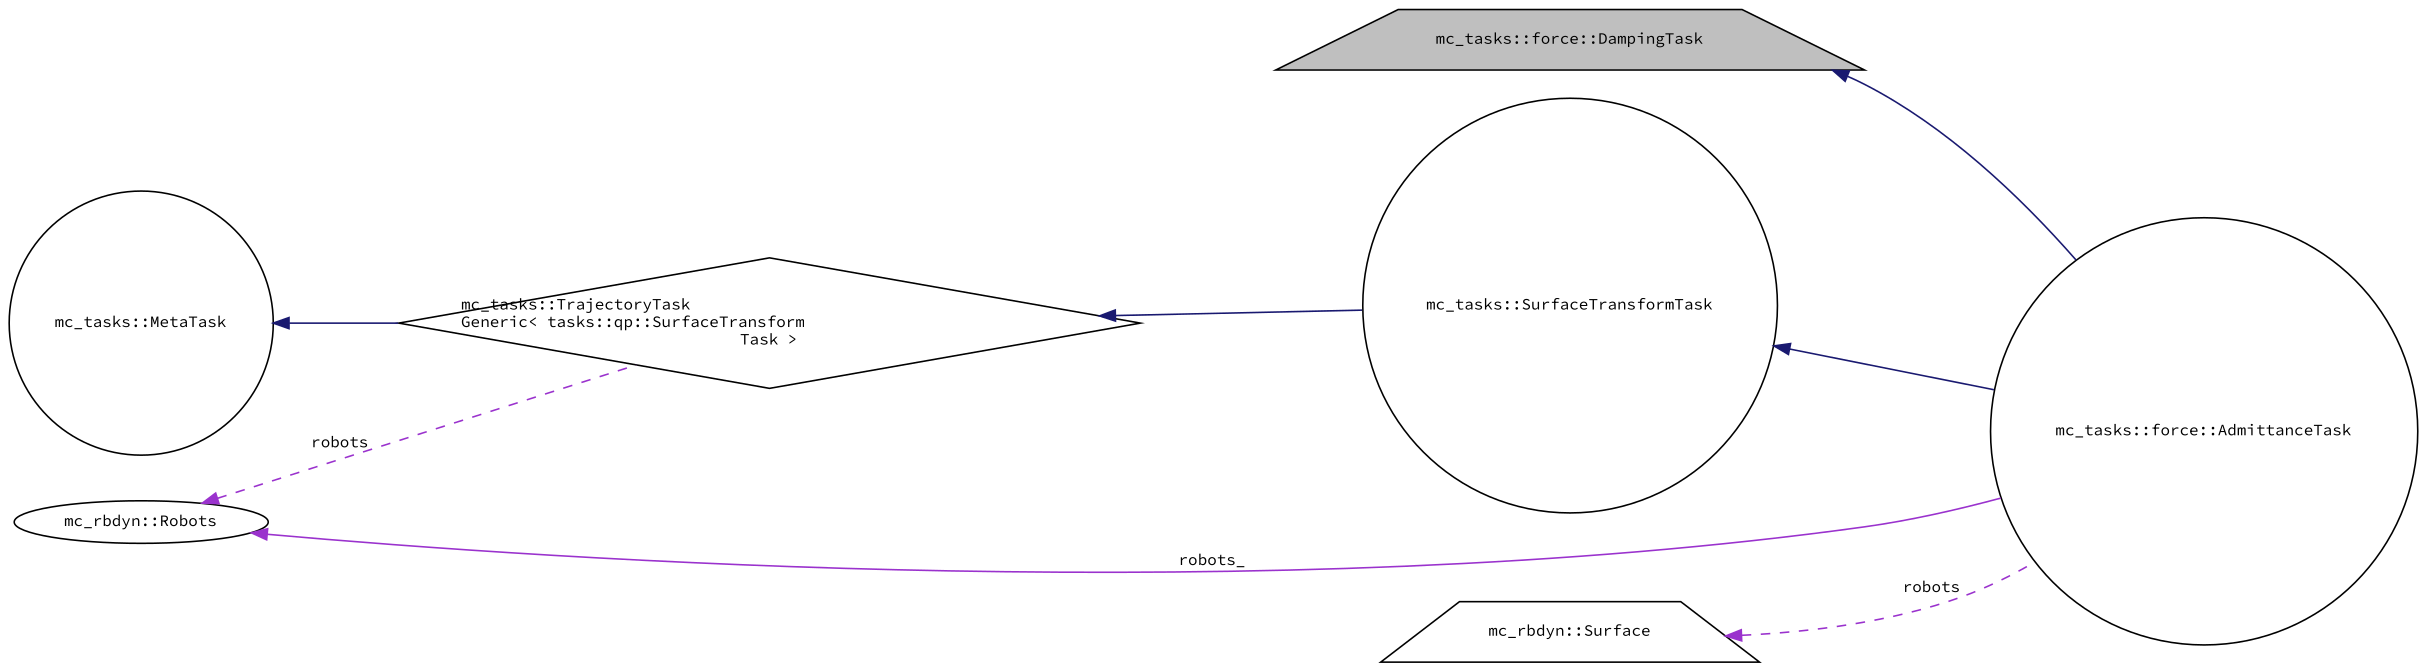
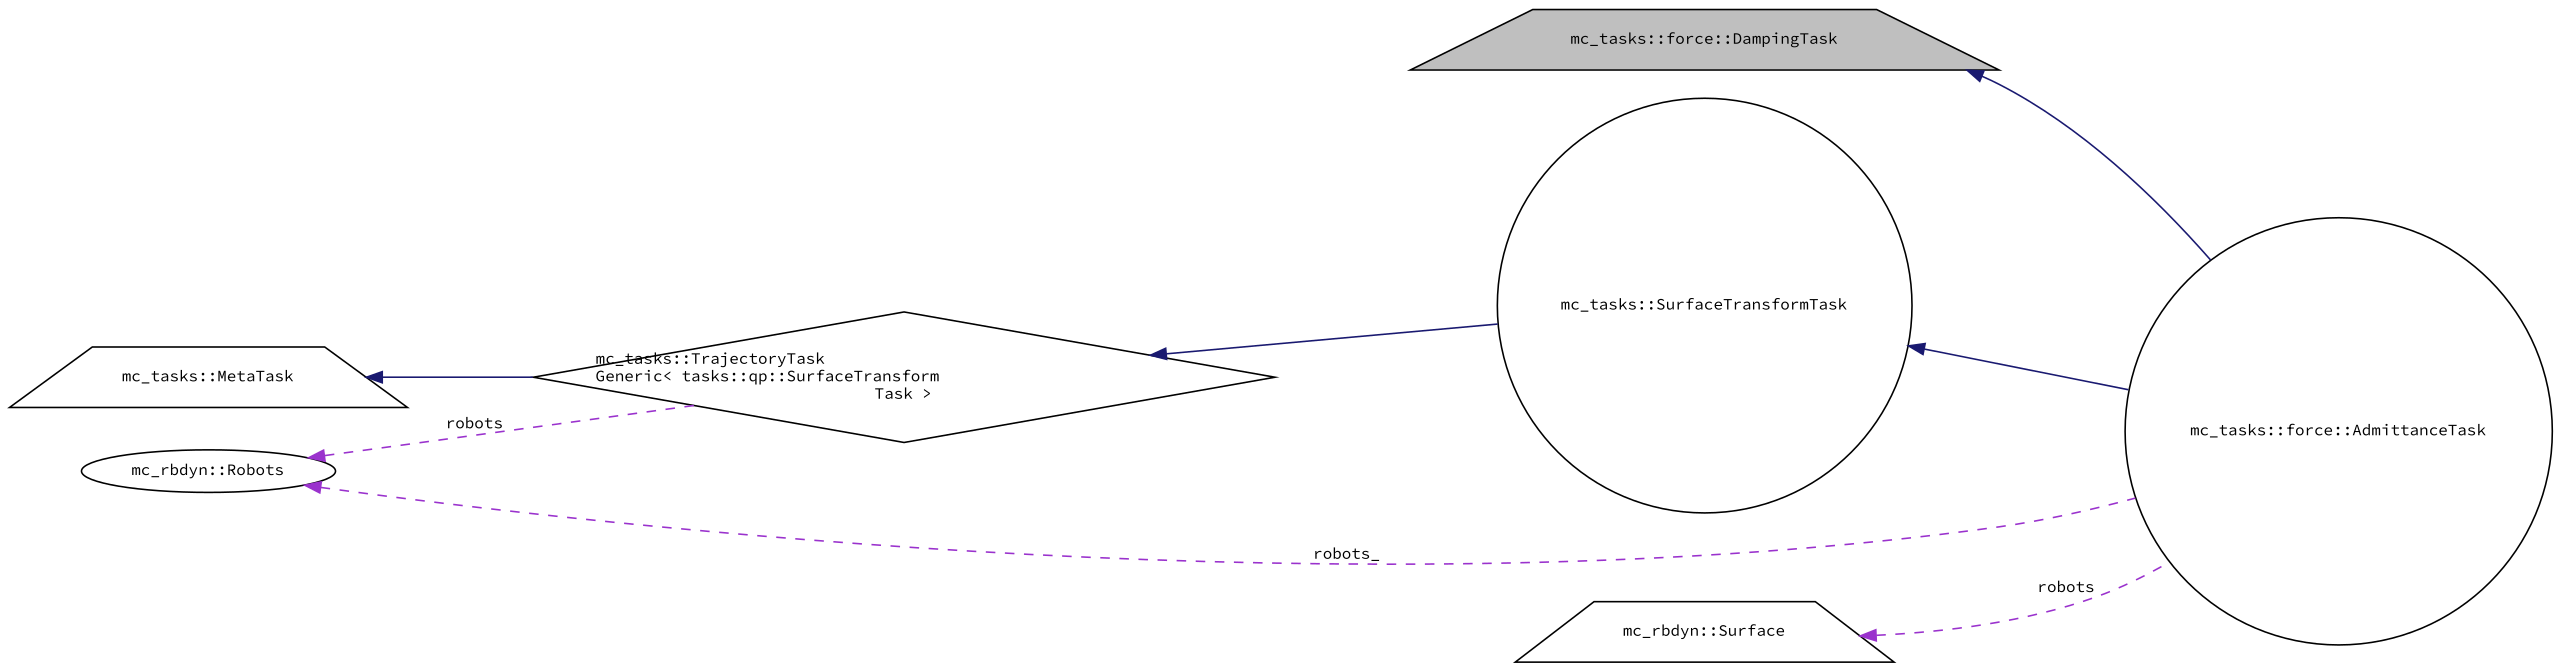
node "mc_tasks::MetaTask": shape circle -> trapezium
edge "mc_tasks::force::AdmittanceTask" -> "mc_rbdyn::Robots": style solid -> dashed
